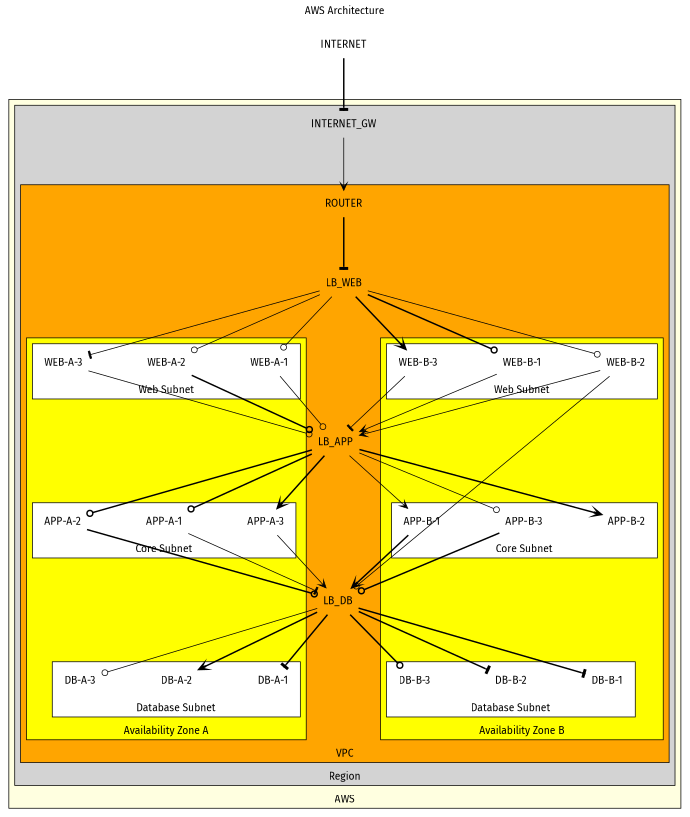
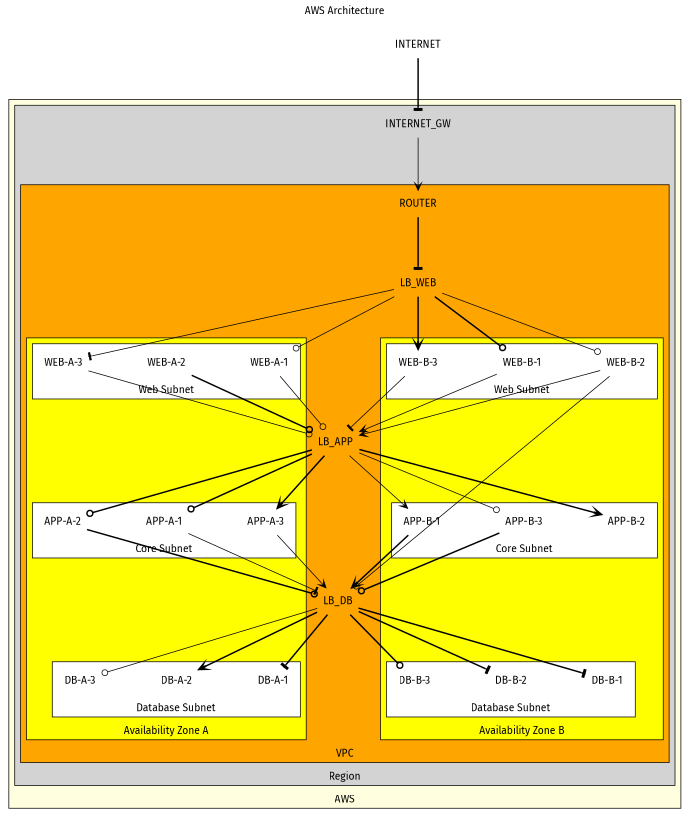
edge "LB_WEB" -> "WEB-A-2": removed
